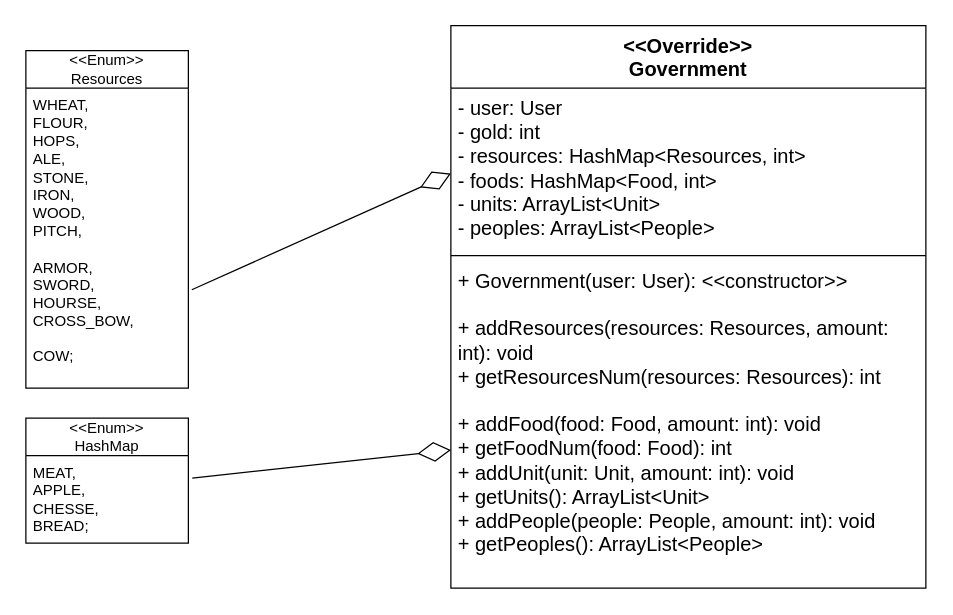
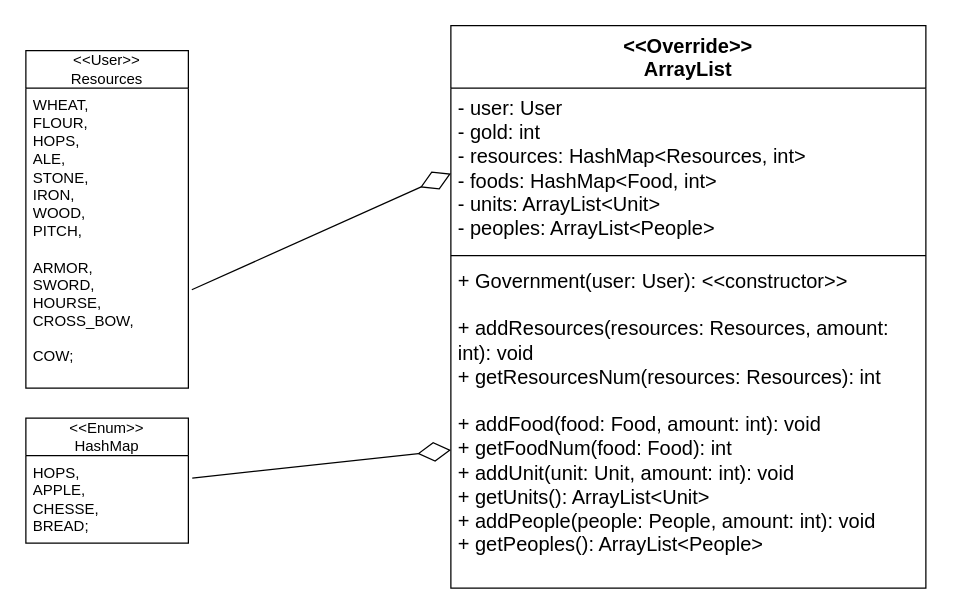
node "<<Override>> Government": label "<<Override>> Government" -> "<<Override>> ArrayList"
node "<<Enum>> Resources": label "<<Enum>> Resources" -> "<<User>> Resources"
node "MEAT, APPLE, CHESSE, BREAD;": label "MEAT, APPLE, CHESSE, BREAD;" -> "HOPS, APPLE, CHESSE, BREAD;"
